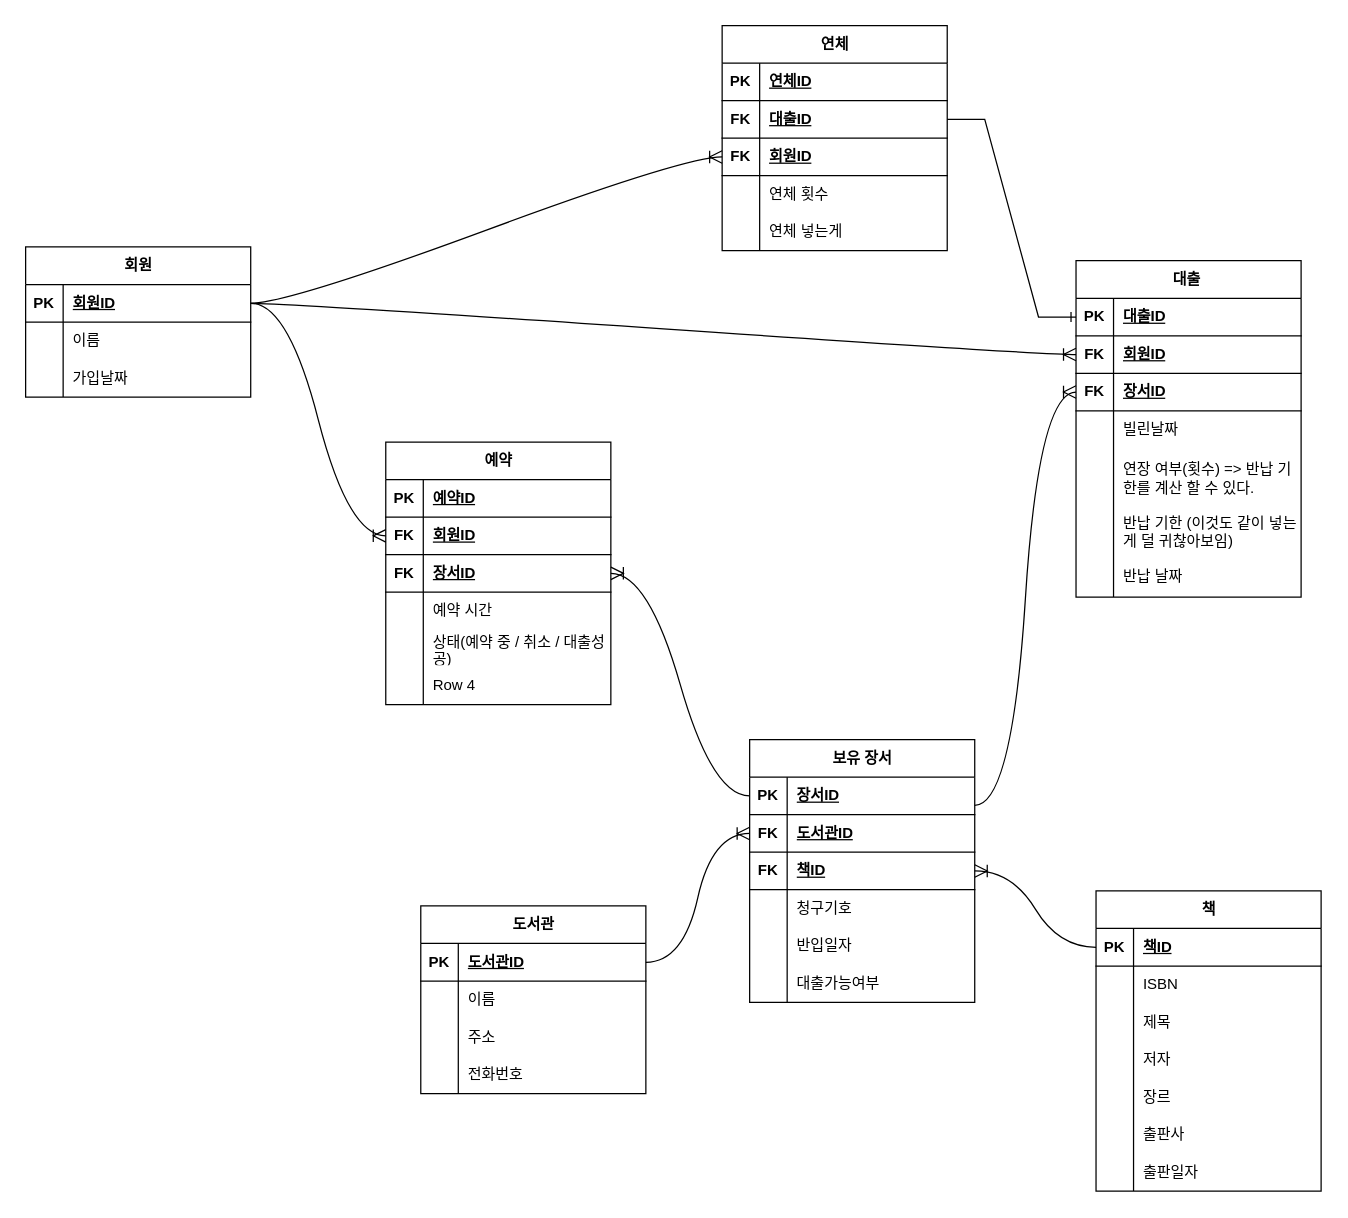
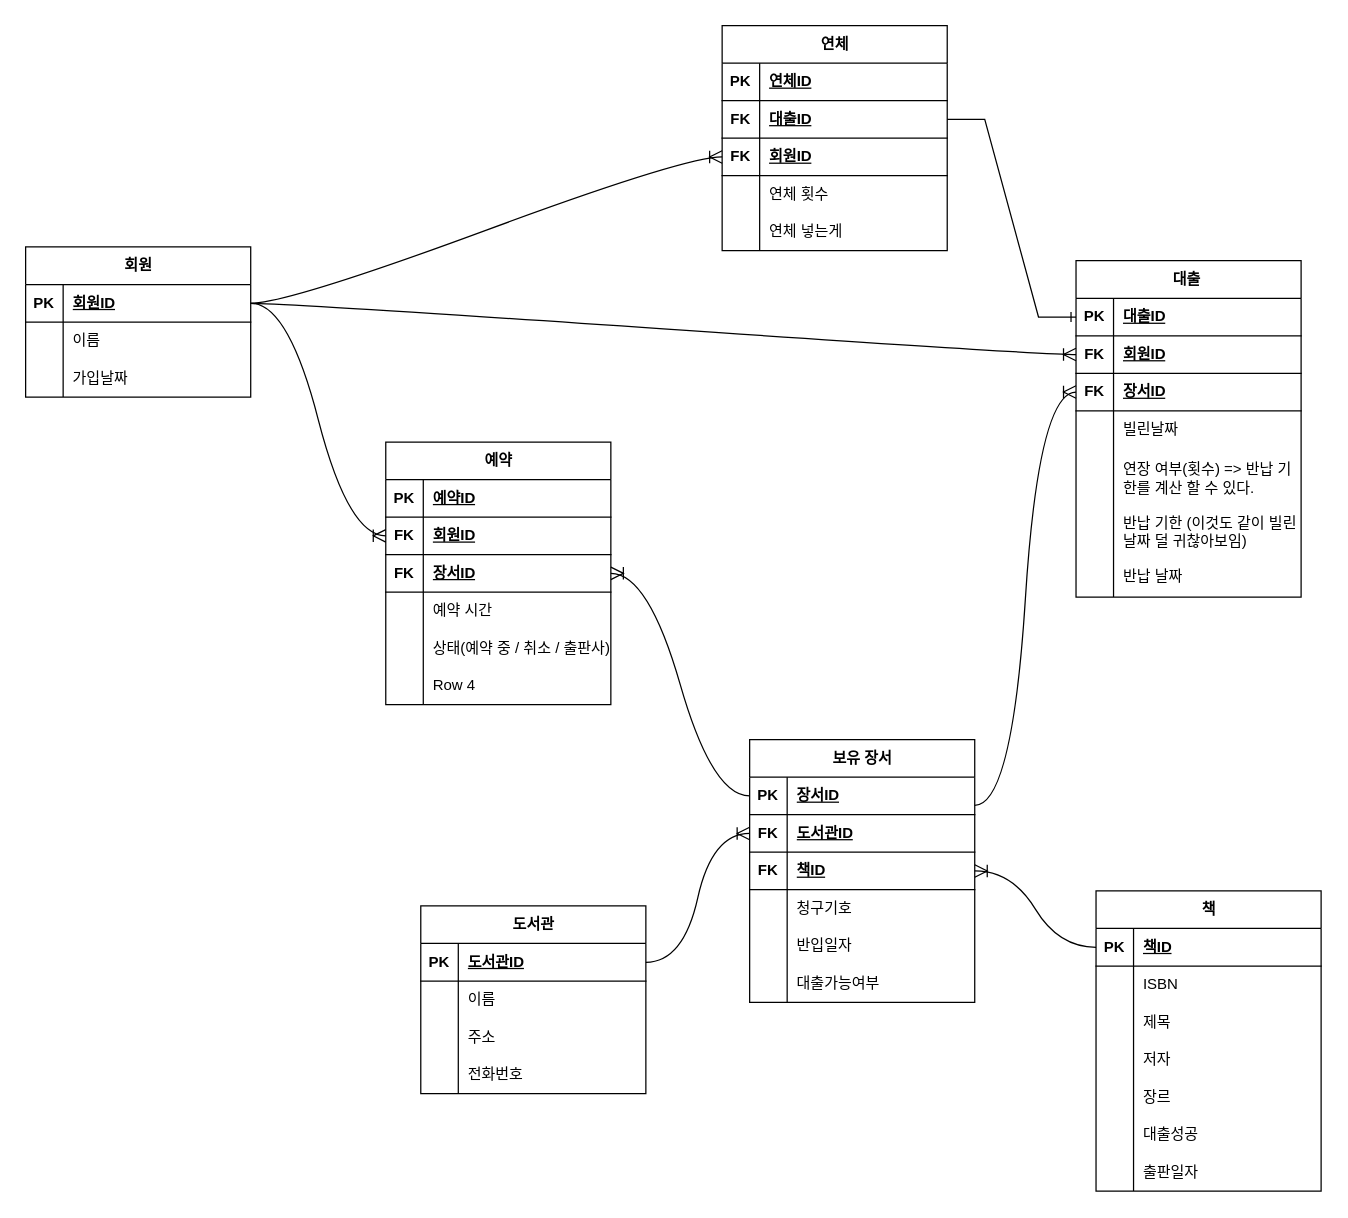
node "반납 기한 (이것도 같이 넣는게 덜 귀찮아보임)": label "반납 기한 (이것도 같이 넣는게 덜 귀찮아보임)" -> "반납 기한 (이것도 같이 빌린날짜 덜 귀찮아보임)"
node "상태(예약 중 / 취소 / 대출성공)": label "상태(예약 중 / 취소 / 대출성공)" -> "상태(예약 중 / 취소 / 출판사)"
node "출판사": label "출판사" -> "대출성공"
